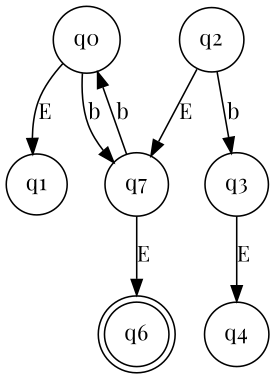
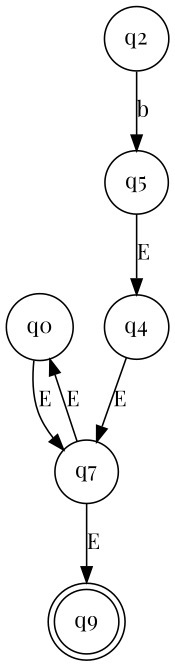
edge "q2" -> "q7": now "q4" -> "q7"
edge "q0" -> "q7": label "b" -> "E"
edge "q7" -> "q0": label "b" -> "E"
node "q1": removed
node "q3": label "q3" -> "q5"
node "q6": label "q6" -> "q9"
